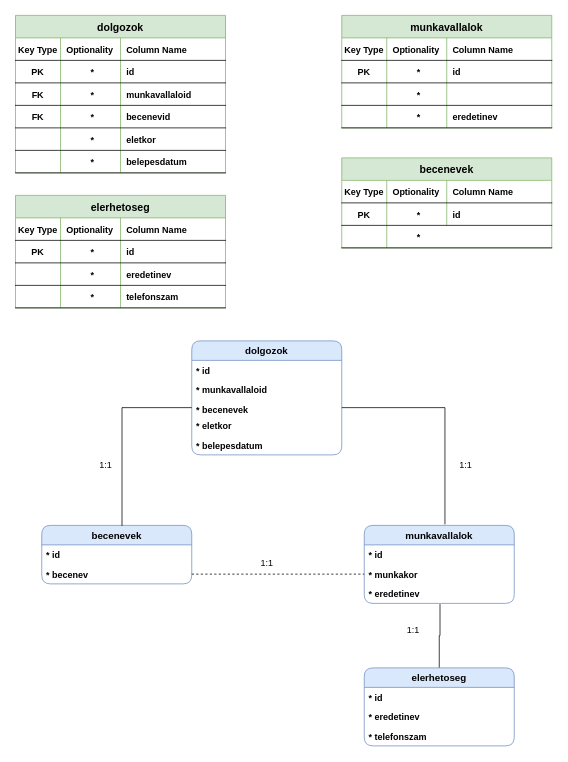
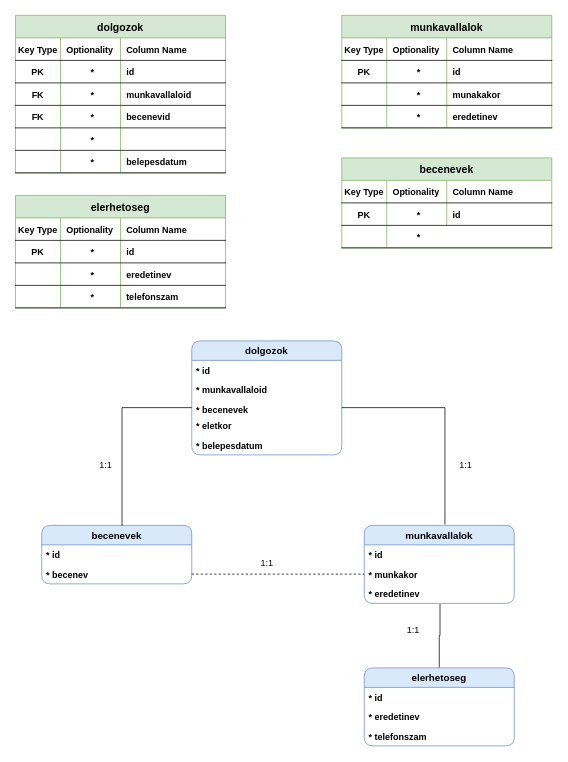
node "munakakor": added
node "eletkor": removed
